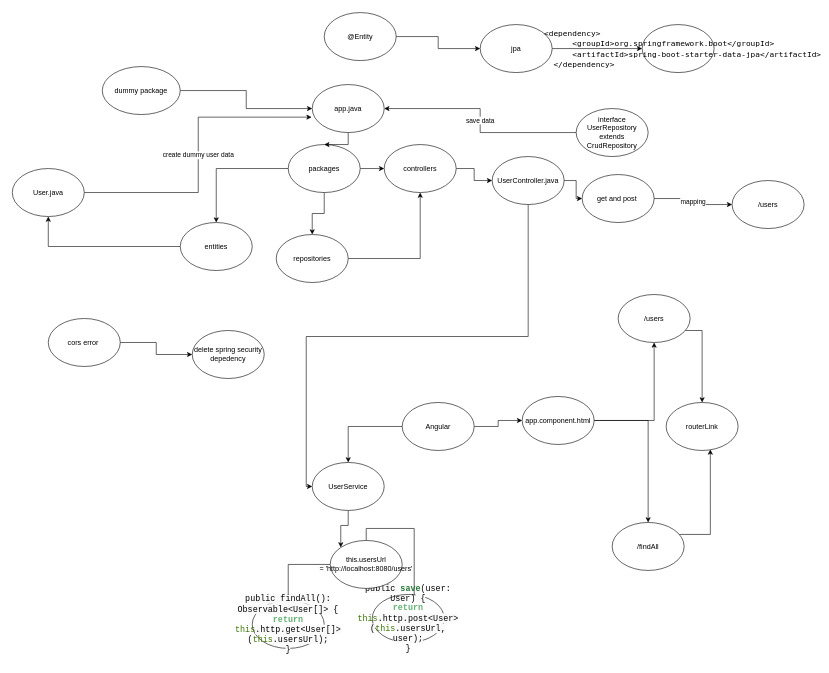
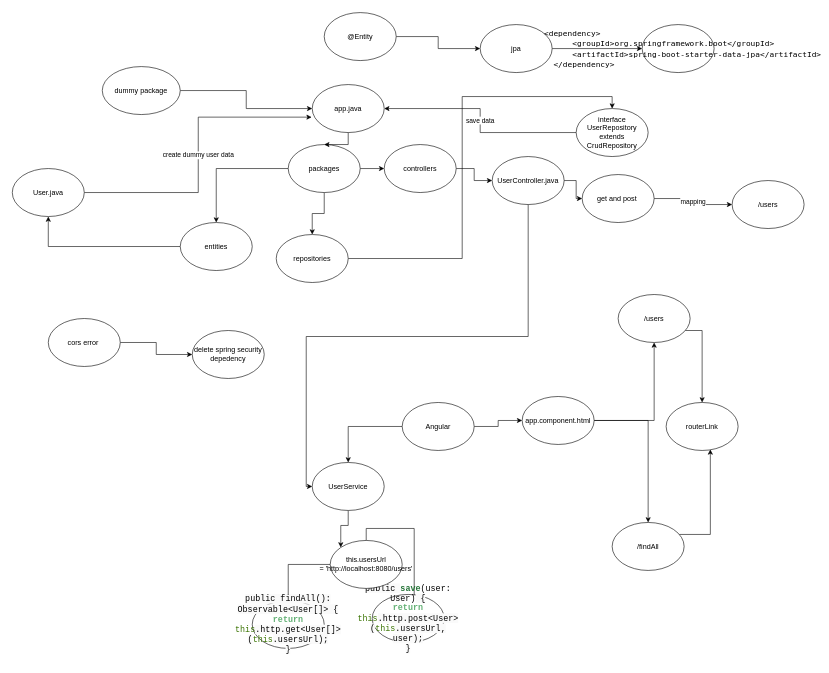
edge "repositories" -> "controllers": now "repositories" -> "interface UserRepository extends CrudRepository"
